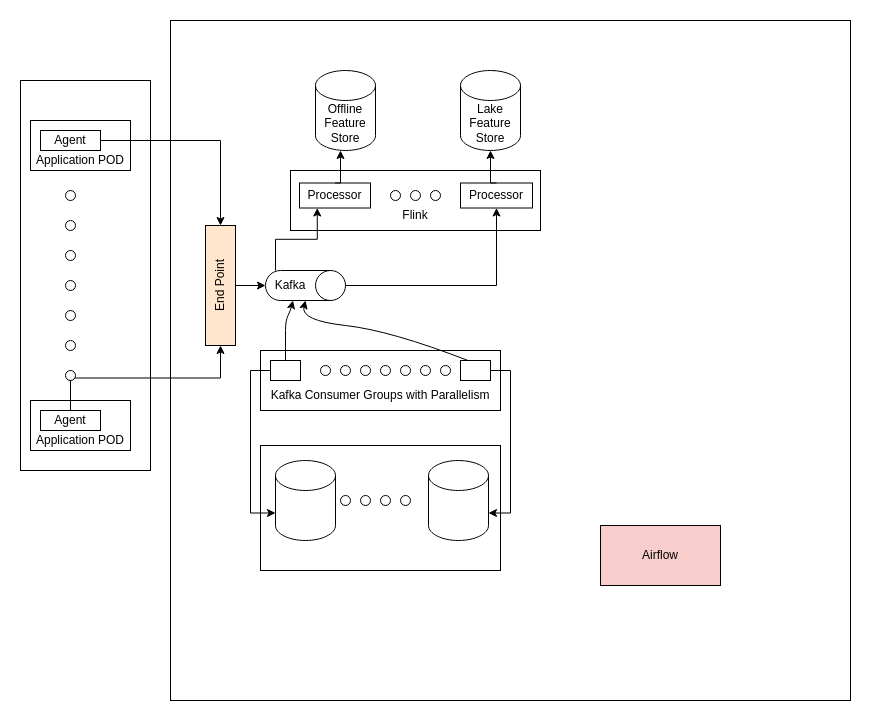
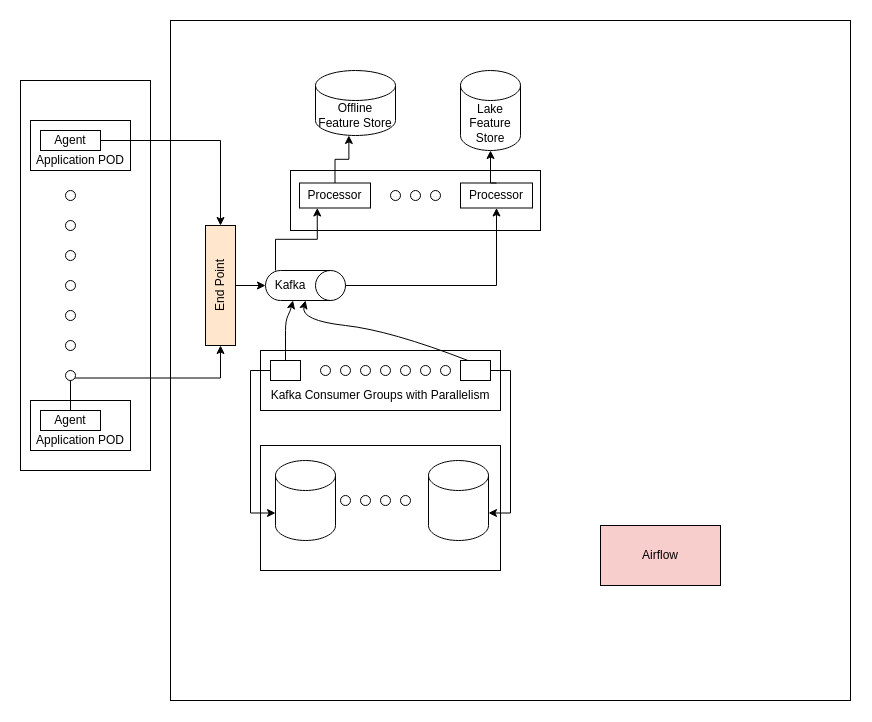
node "Offline Feature Store": size 60x80 -> 80x65
node "Flink": removed
